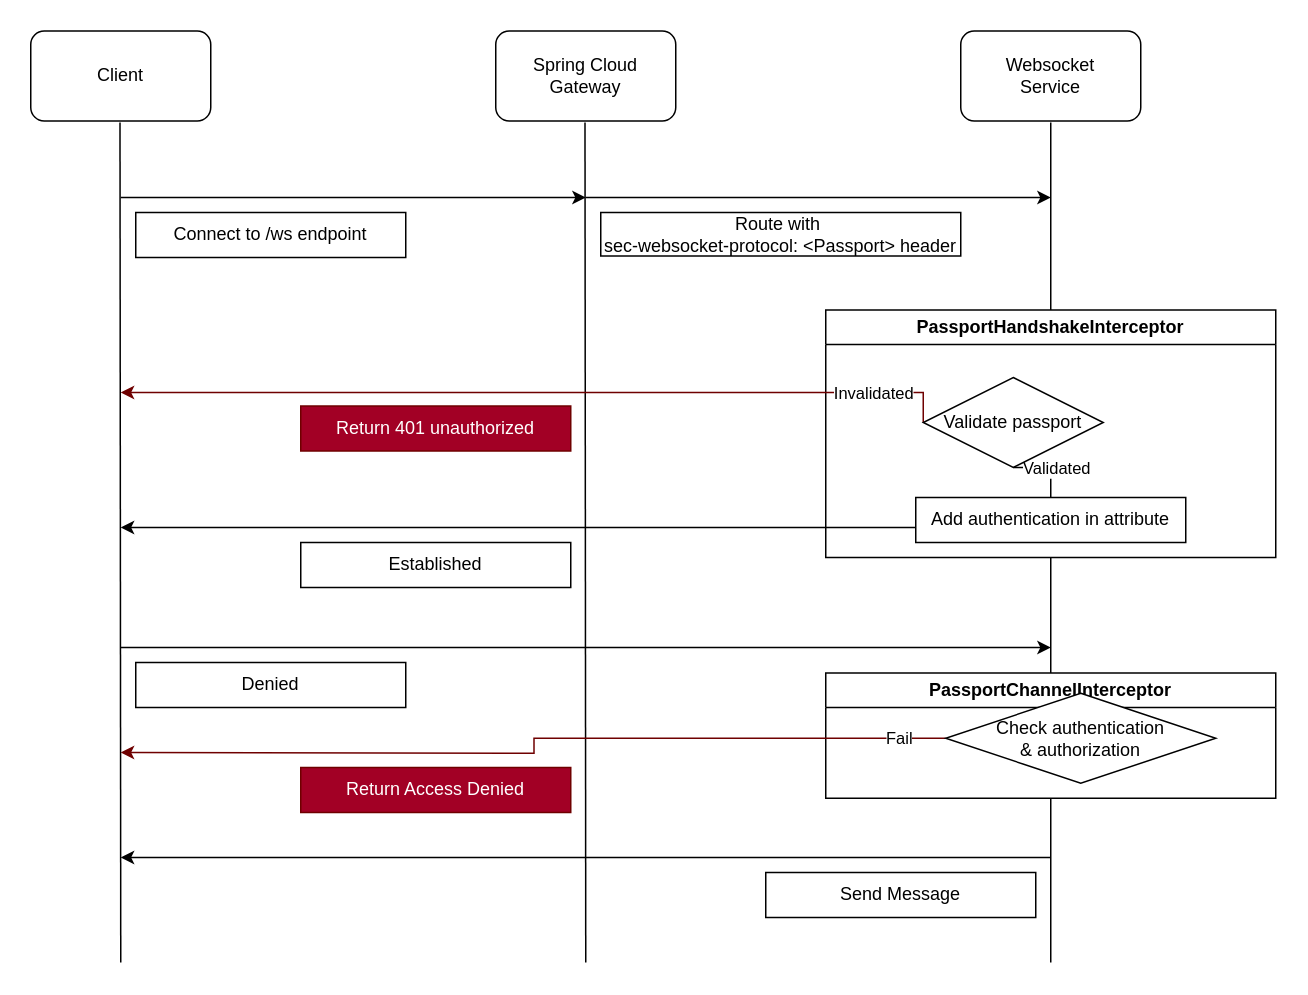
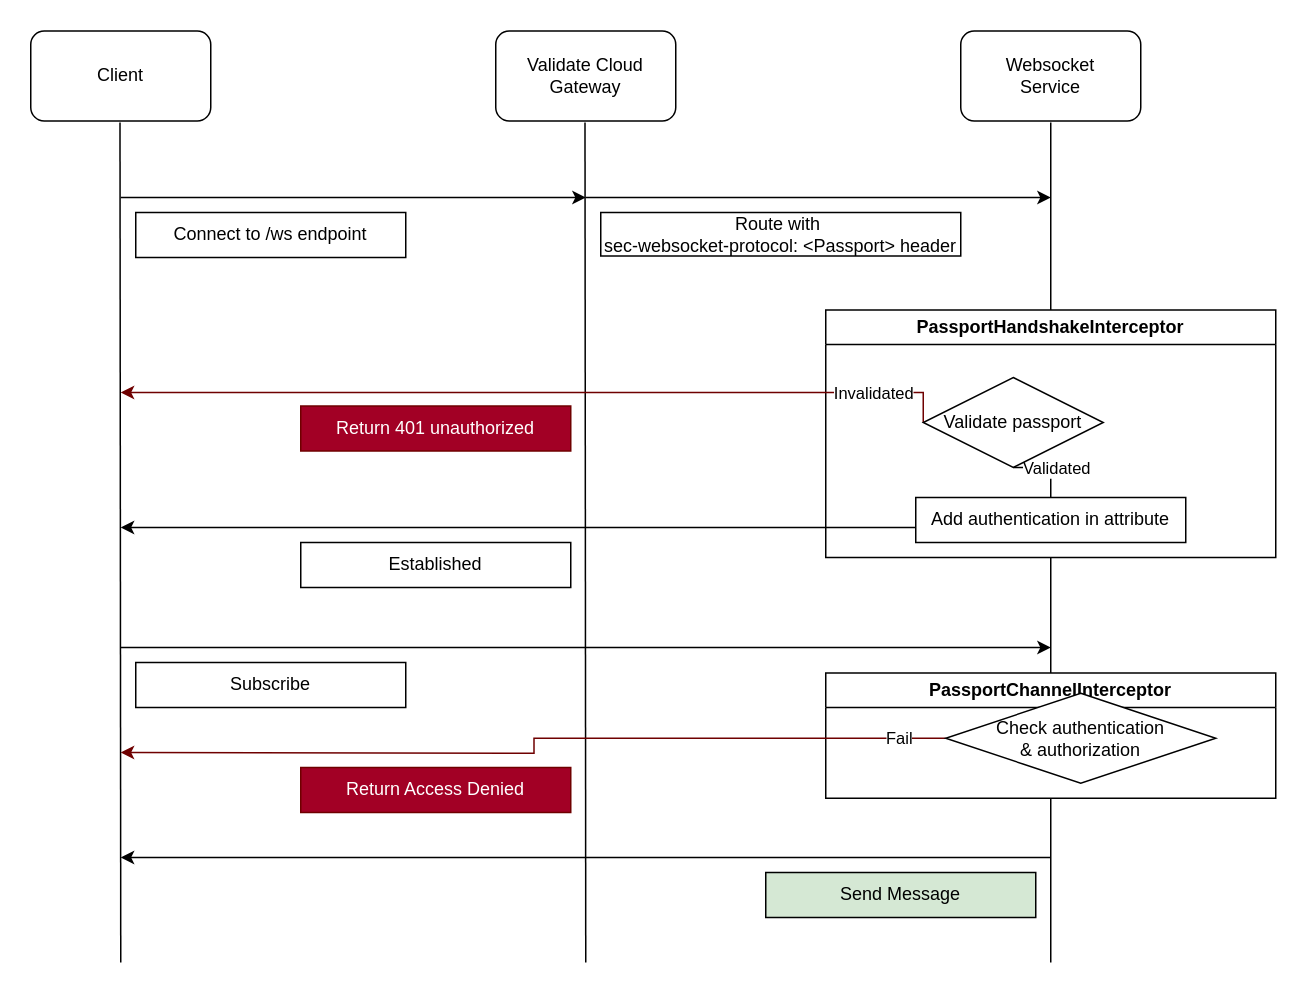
node "Spring Cloud Gateway": label "Spring Cloud Gateway" -> "Validate Cloud Gateway"
node "Denied": label "Denied" -> "Subscribe"
node "Send Message": fillcolor #ffffff -> #d5e8d4
